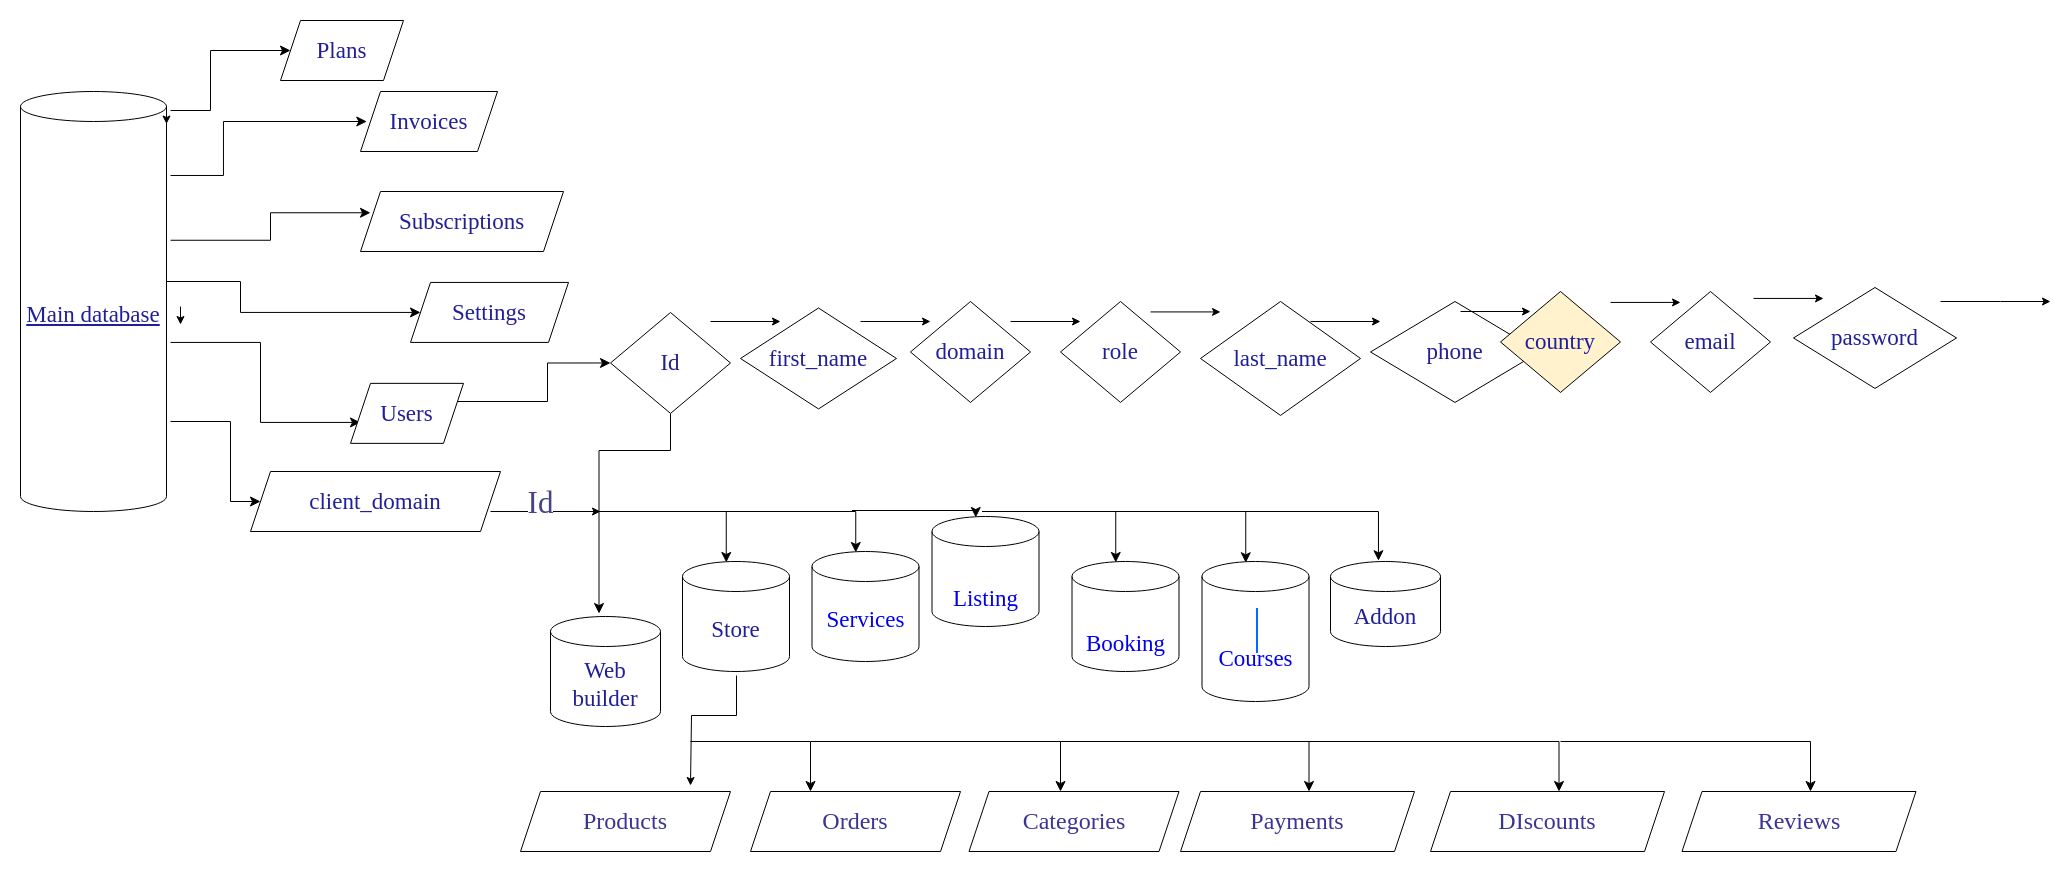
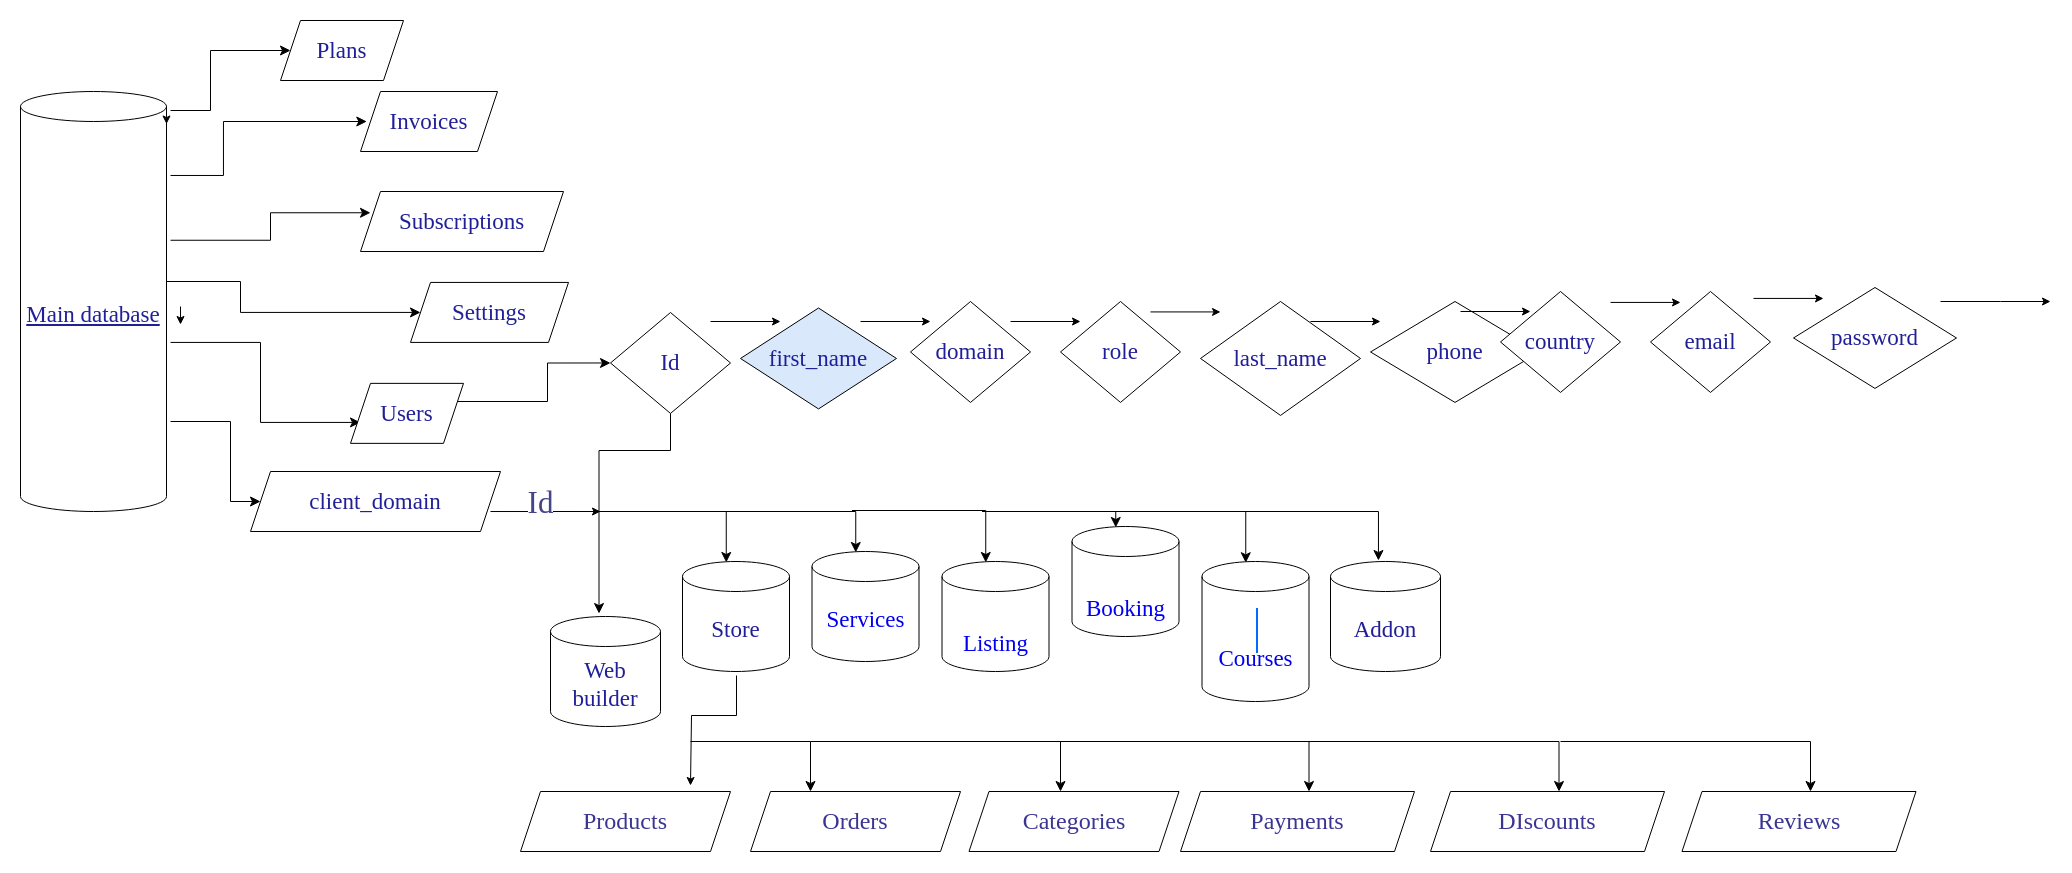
node "country": fillcolor #fff2cc -> #ffffff
node "first_name": fillcolor #ffffff -> #dae8fc
node "Listing": moved (986, 572) -> (996, 617)
node "Addon": size 110x85 -> 110x110
node "Booking": moved (1126, 617) -> (1126, 582)
